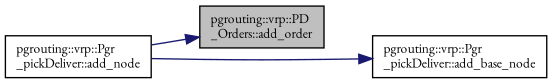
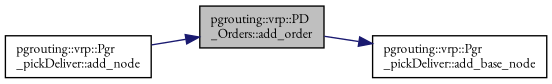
edge "pgrouting::vrp::Pgr _pickDeliver::add_node" -> "pgrouting::vrp::Pgr _pickDeliver::add_base_node": now "pgrouting::vrp::PD _Orders::add_order" -> "pgrouting::vrp::Pgr _pickDeliver::add_base_node"
